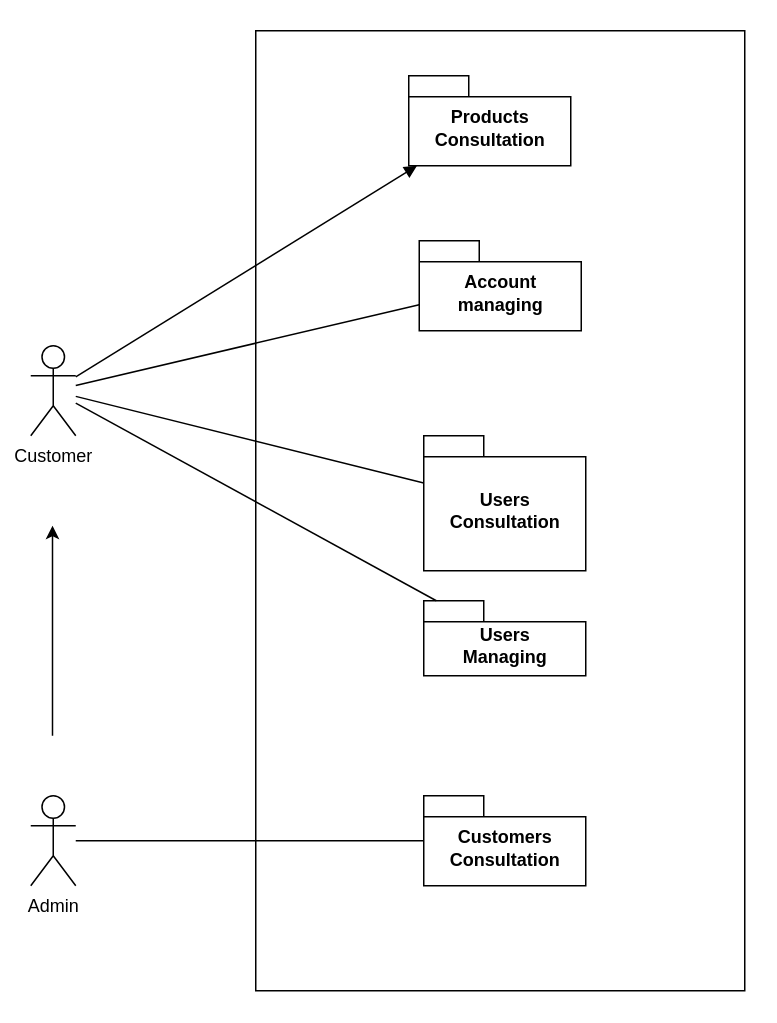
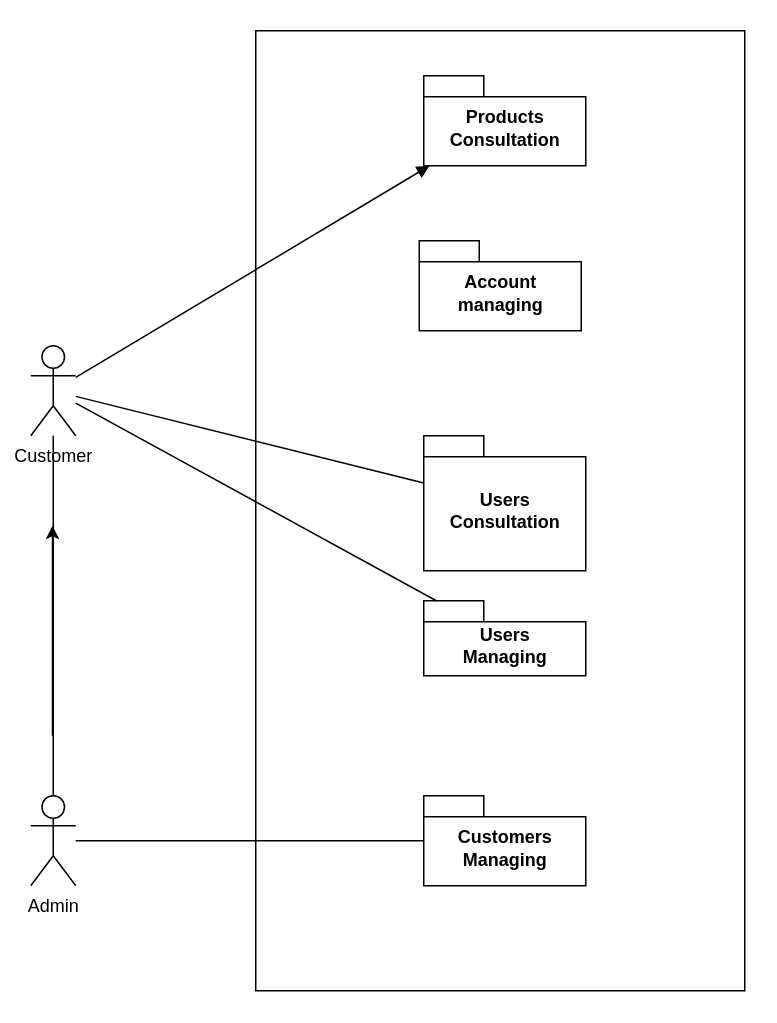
node "Products Consultation": moved (490, 121) -> (505, 121)
edge "Account managing" -- "Customer": now "Admin" -- "Customer"
node "Customers Consultation": label "Customers Consultation" -> "Customers Managing"
